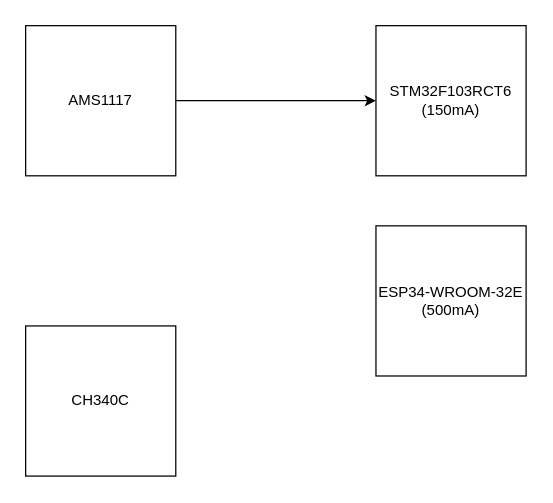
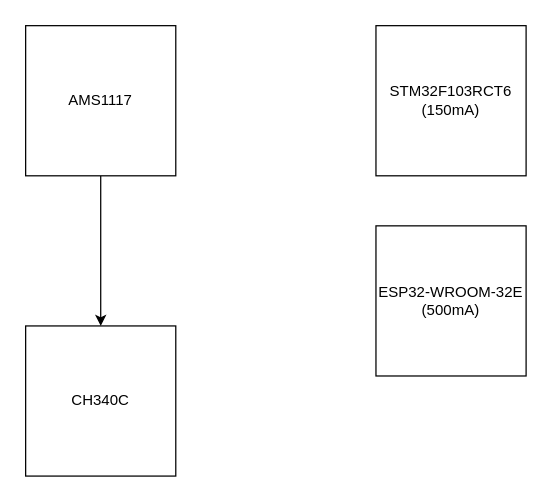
edge "AMS1117" -> "STM32F103RCT6 (150mA)": now "AMS1117" -> "CH340C"
node "ESP34-WROOM-32E (500mA)": label "ESP34-WROOM-32E (500mA)" -> "ESP32-WROOM-32E (500mA)"
